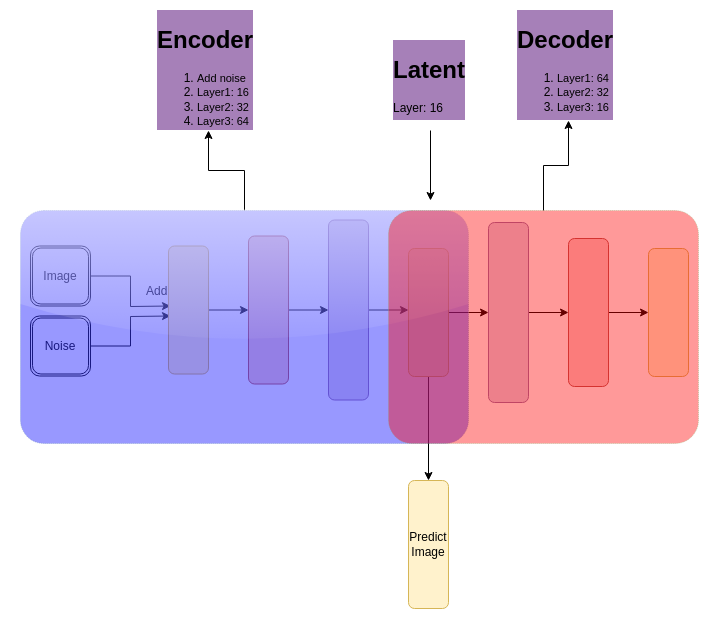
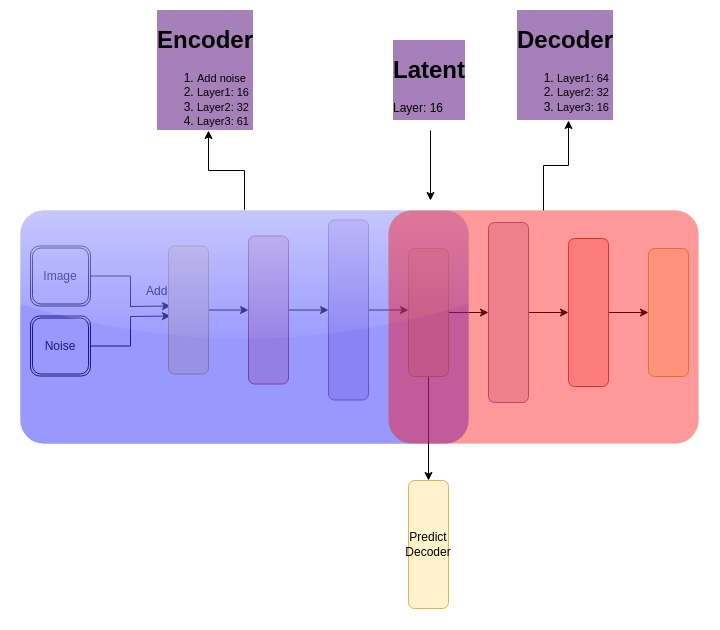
node "Encoder Add noise Layer1: 16 Layer2: 32 Layer3: 64": label "Encoder Add noise Layer1: 16 Layer2: 32 Layer3: 64" -> "Encoder Add noise Layer1: 16 Layer2: 32 Layer3: 61"
node "Predict Image": label "Predict Image" -> "Predict Decoder"
